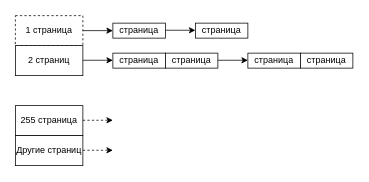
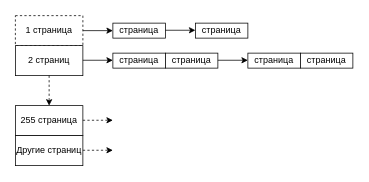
edge "2 страниц" -> "255 страница": added
